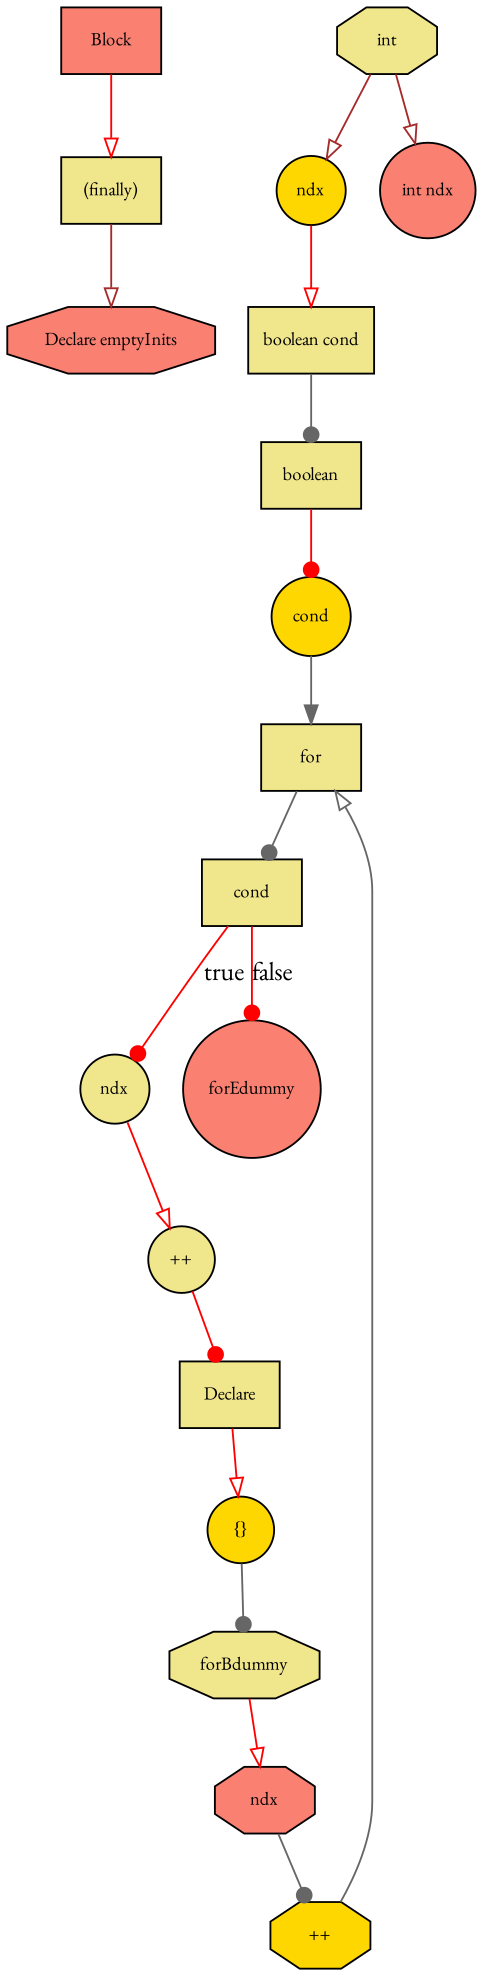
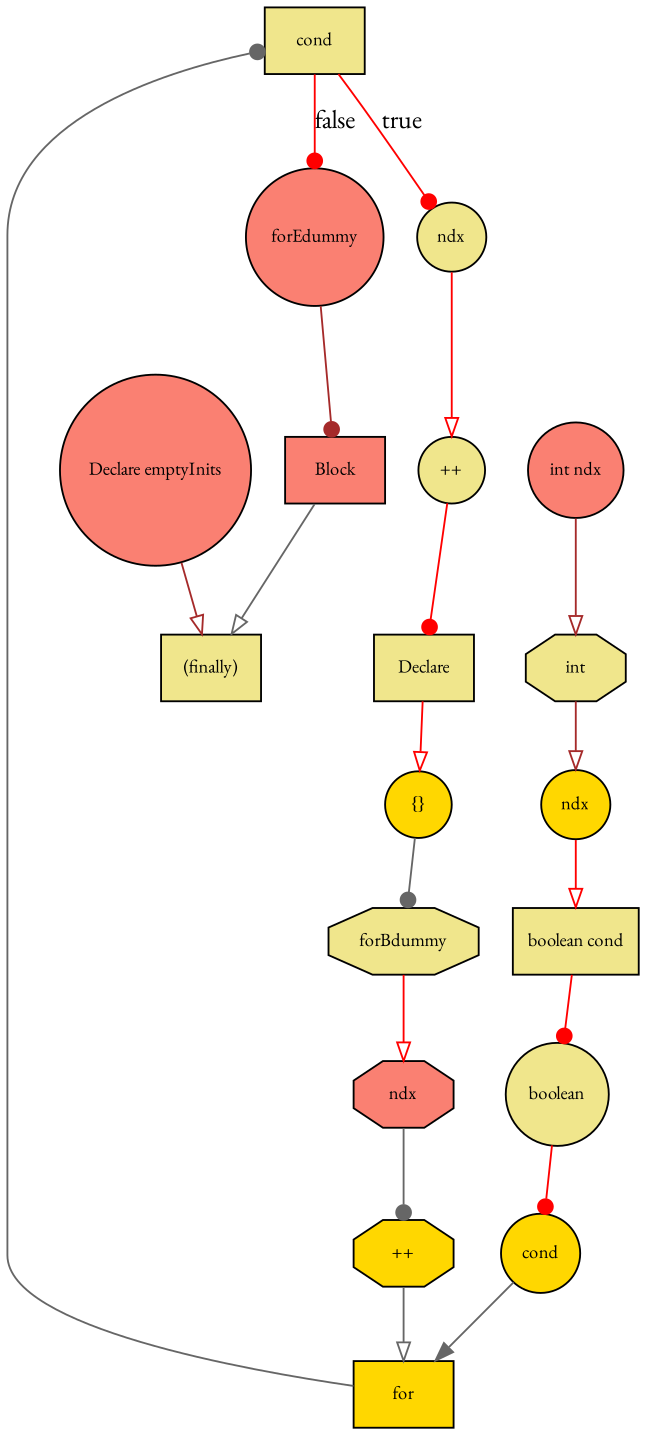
edge "int" -> "int ndx": reversed
edge "Block" -> "(finally)": color red -> gray40
edge "(finally)" -> "Declare emptyInits": reversed
node "Declare emptyInits": shape octagon -> circle
edge "forEdummy" -> "Block": added
edge "boolean cond" -> "boolean": color gray40 -> red
node "boolean": shape box -> circle
node "for": fillcolor khaki -> gold
